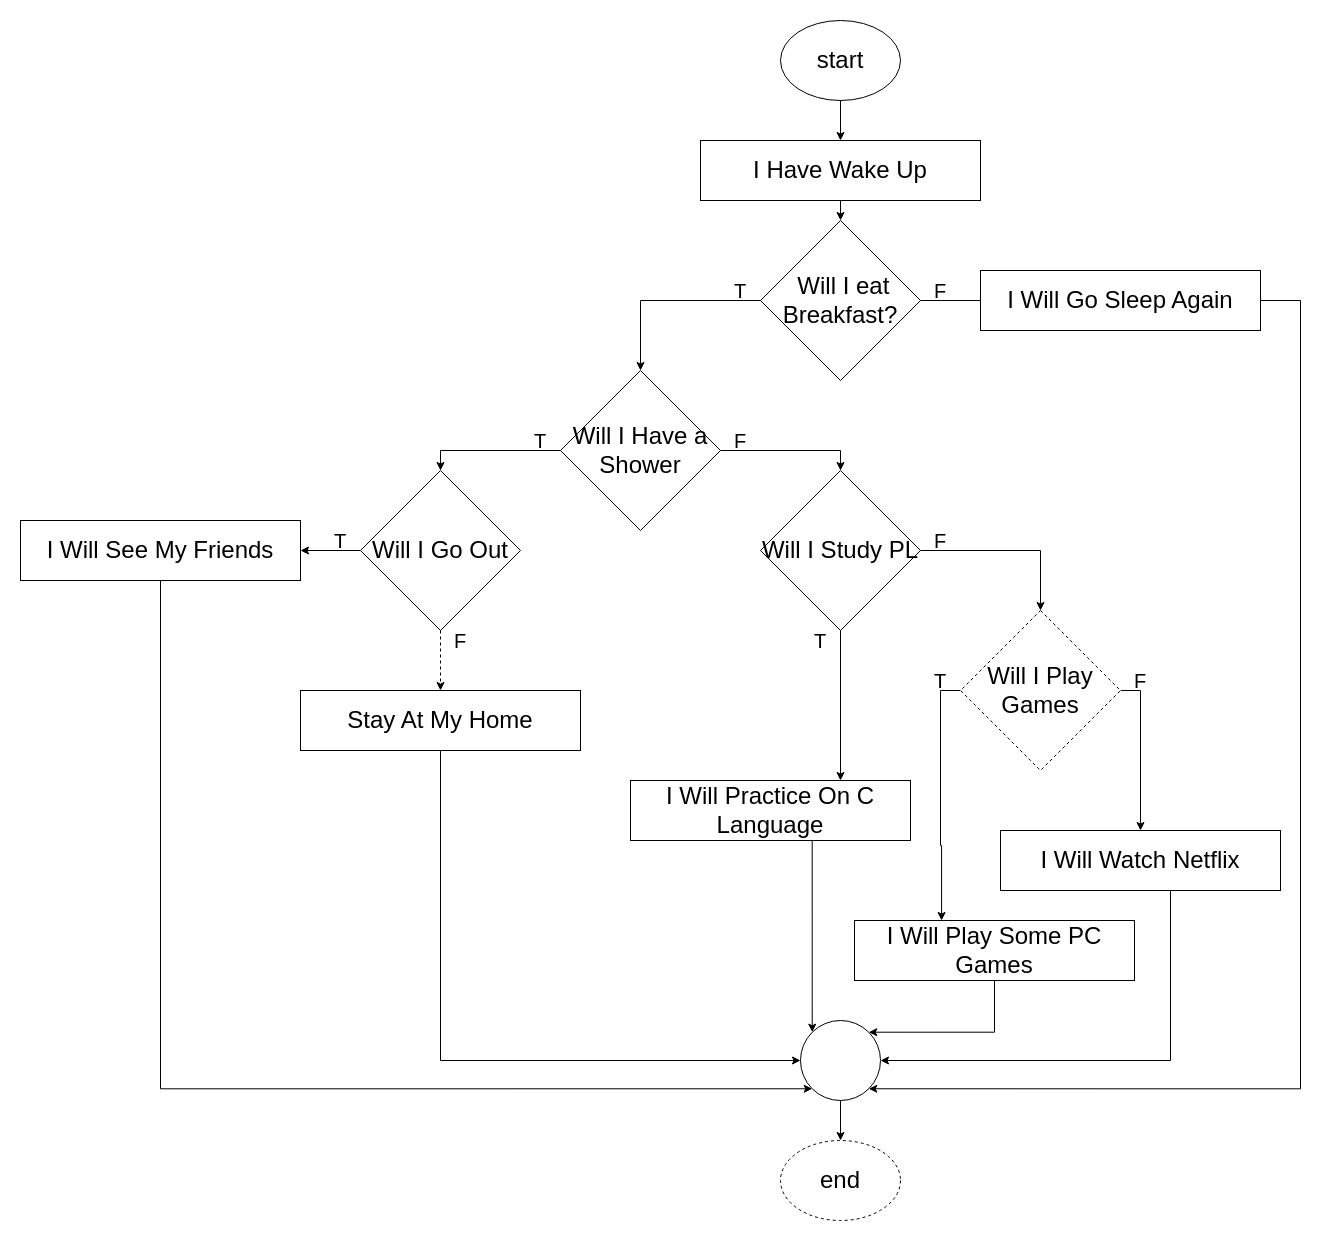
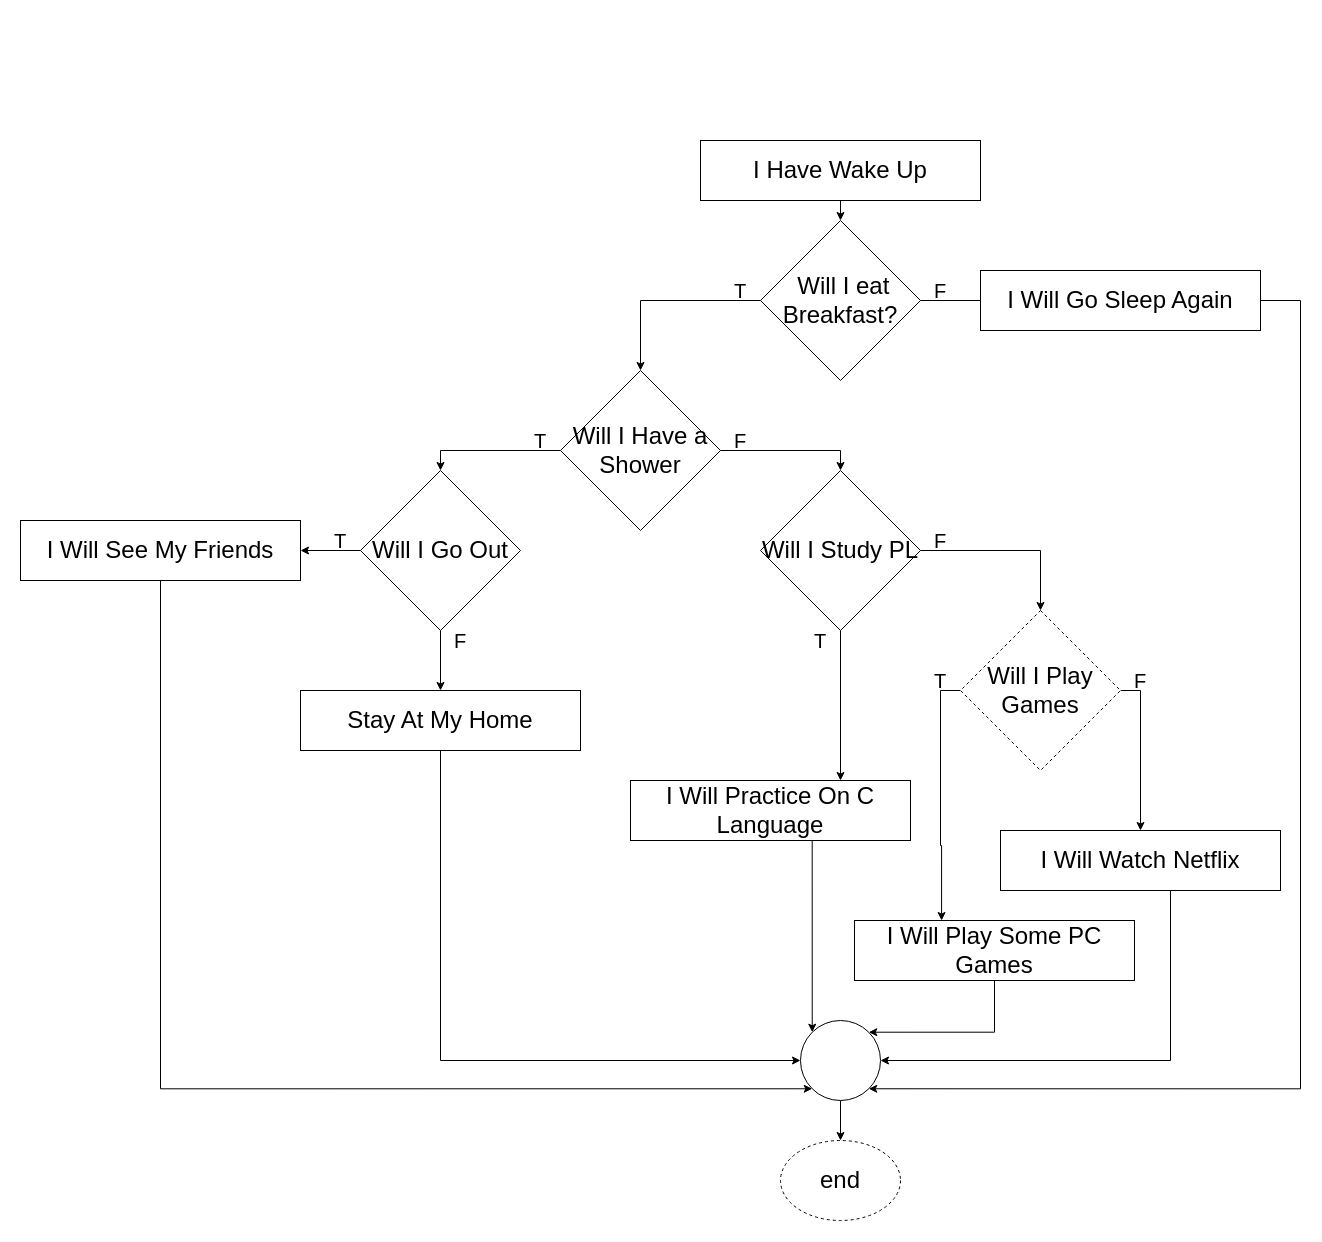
node "start": removed
edge "start" -> "I Have Wake Up": removed
edge "Will I Go Out" -> "Stay At My Home": style dashed -> solid
